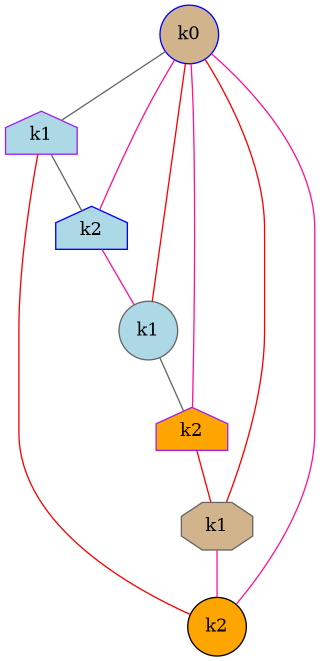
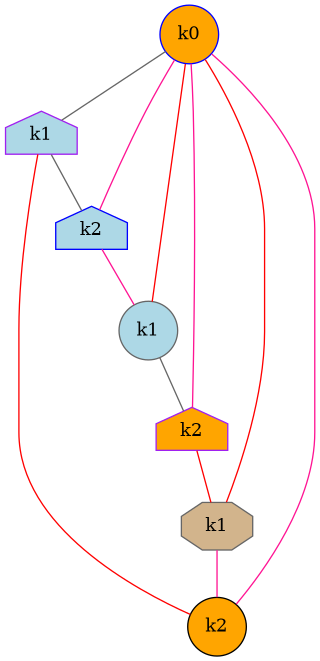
node "k0": fillcolor tan -> orange
